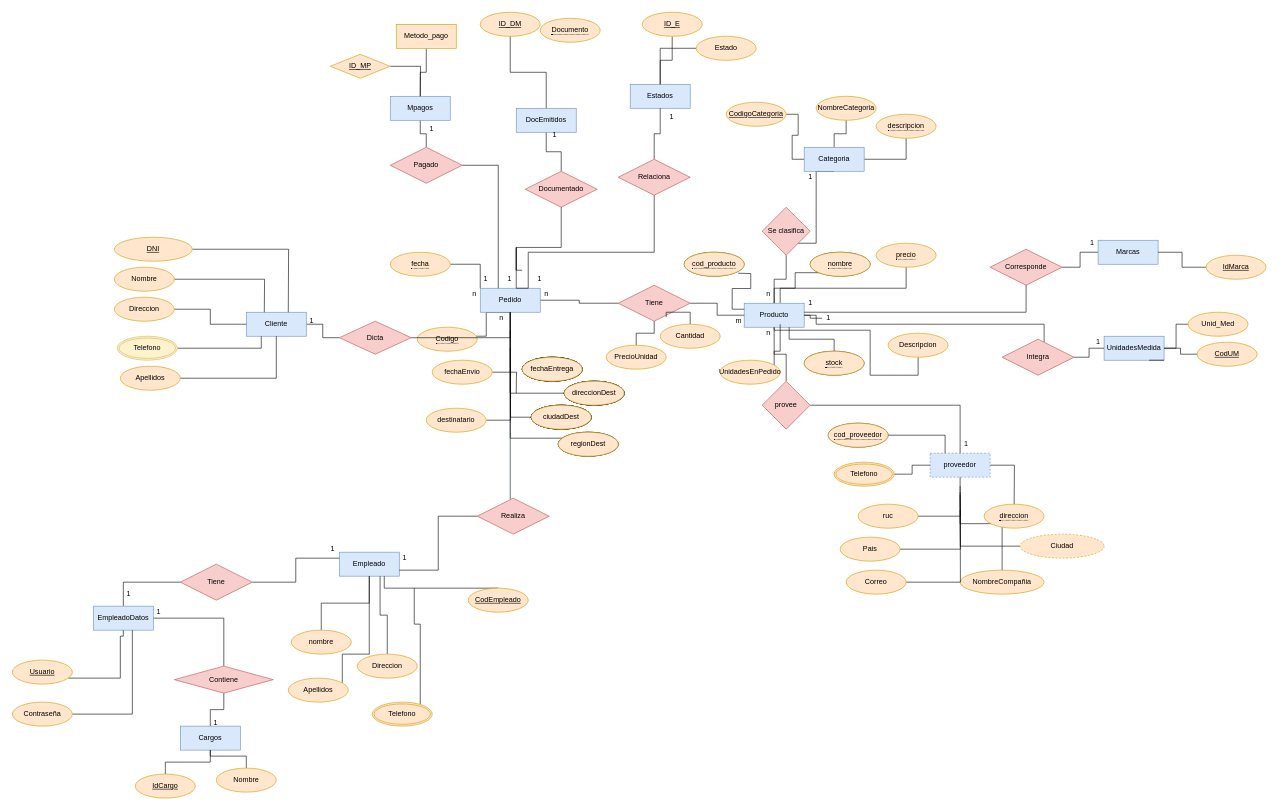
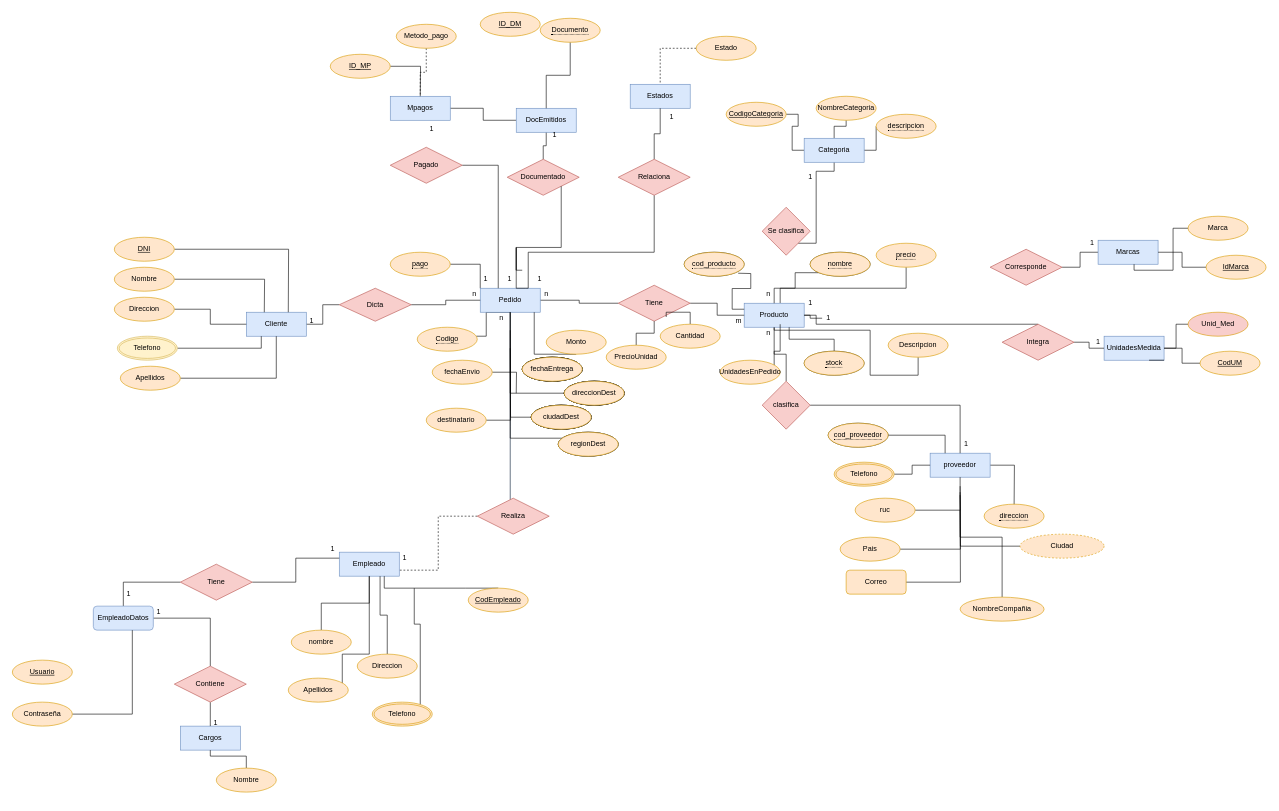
node "ID_E": removed
node "Metodo_pago": shape rectangle -> ellipse
edge "Estado" -- "Estados": style solid -> dashed
edge "ID_E" -- "Estados": removed
edge "Metodo_pago" -- "Mpagos": style solid -> dashed
node "ID_MP": shape diamond -> ellipse
edge "Documento" -- "DocEmitidos": added
edge "ID_DM" -- "DocEmitidos": removed
edge "Mpagos" -- "Pagado": now "Mpagos" -- "DocEmitidos"
node "Categoria": moved (834, 159) -> (834, 150)
node "Documentado": moved (561, 189) -> (543, 177)
node "Marca": added
node "DNI": size 78x24 -> 60x24
node "fecha": label "fecha" -> "pago"
edge "Marca" -- "Marcas": added
edge "Se clasifica" -- "Producto": removed
edge "Corresponde" -- "Producto": removed
node "Unid_Med": fillcolor #ffe6cc -> #f8cecc
node "Dicta": moved (375, 338) -> (375, 305)
node "Monto": added
edge "Pedido" -- "Monto": added
node "CodUM": moved (1227, 354) -> (1230, 363)
node "Integra": moved (1038, 357) -> (1038, 342)
node "provee": label "provee" -> "clasifica"
node "proveedor": style dashed -> solid
node "ruc": moved (888, 516) -> (885, 510)
edge "Realiza" -- "Empleado": style solid -> dashed
node "Correo": shape ellipse -> rounded rectangle
node "NombreCompañia": moved (1002, 582) -> (1002, 609)
node "EmpleadoDatos": shape rectangle -> rounded rectangle
edge "EmpleadoDatos" -- "Usuario": removed
node "Contiene": size 99x27 -> 72x36
edge "Cargos" -- "IdCargo": removed
node "IdCargo": removed
